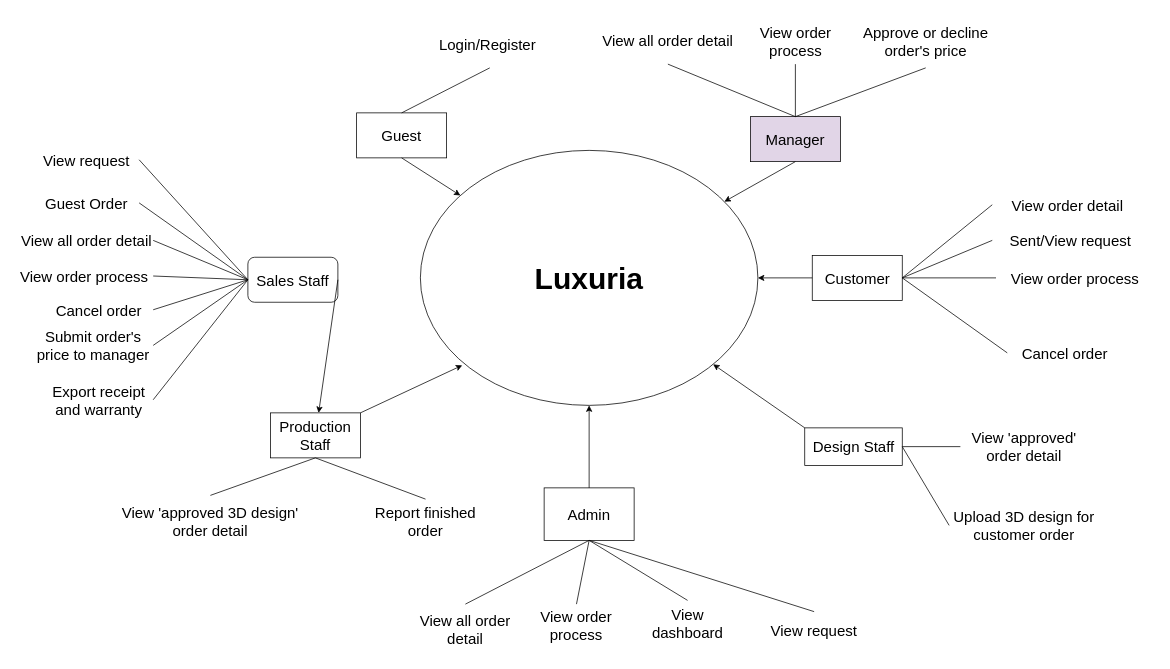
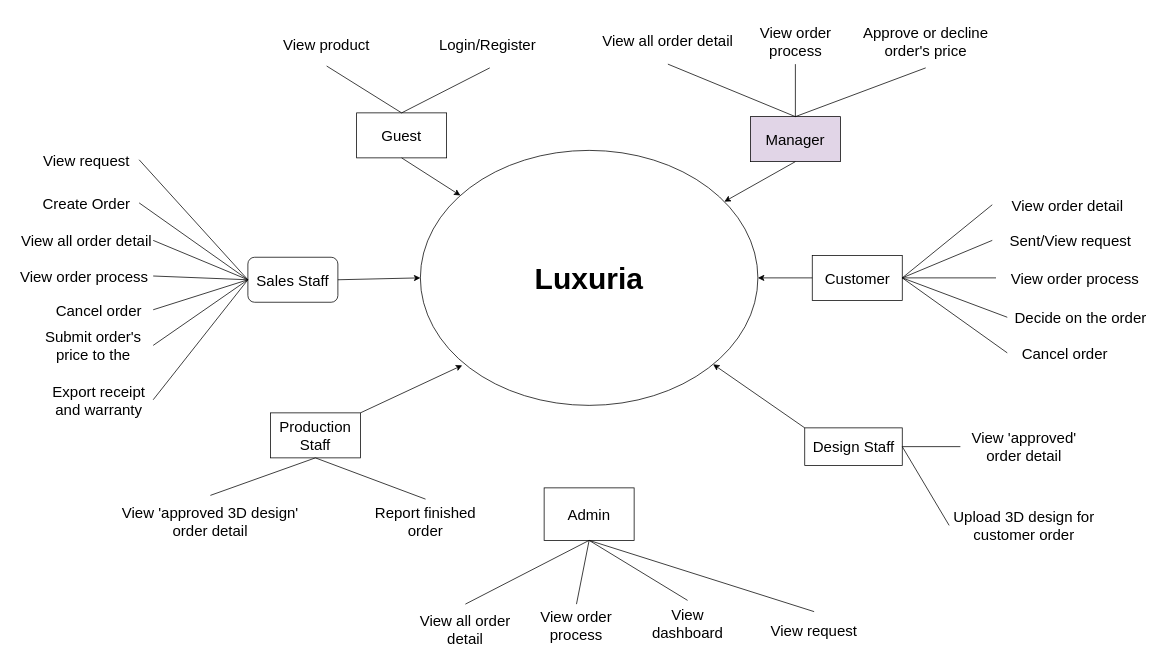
node "View product": added
edge "View product" -- "Guest": added
node "Guest Order": label "Guest Order" -> "Create Order"
edge "Customer" -- "Decide on the order": added
node "Decide on the order": added
edge "Sales Staff" -> "Production Staff": now "Sales Staff" -> "Luxuria"
node "Submit order's price to manager": label "Submit order's price to manager" -> "Submit order's price to the"
edge "Admin" -> "Luxuria": removed
